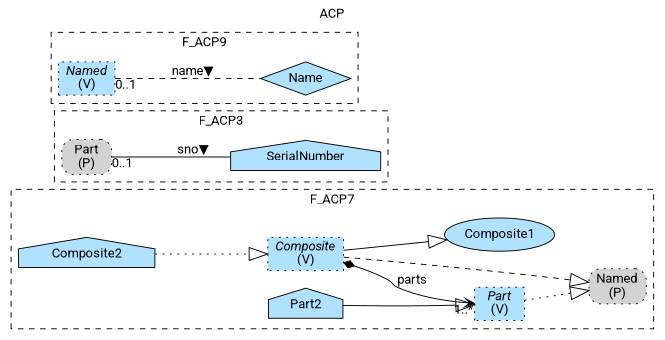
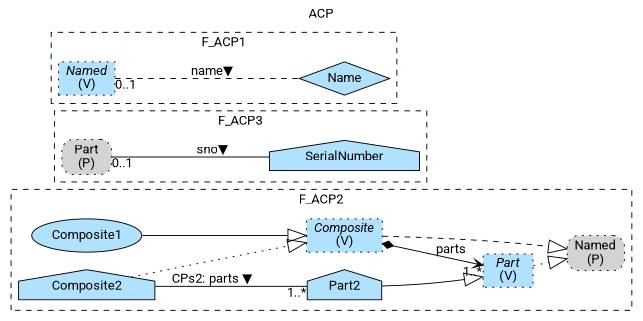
cluster "F_ACP9": label "F_ACP9" -> "F_ACP1"
cluster "F_ACP7": label "F_ACP7" -> "F_ACP2"
edge "Composite" -> "Composite1": reversed
edge "Composite2" -- "Part2": added, label "CPs2: parts ▼"
